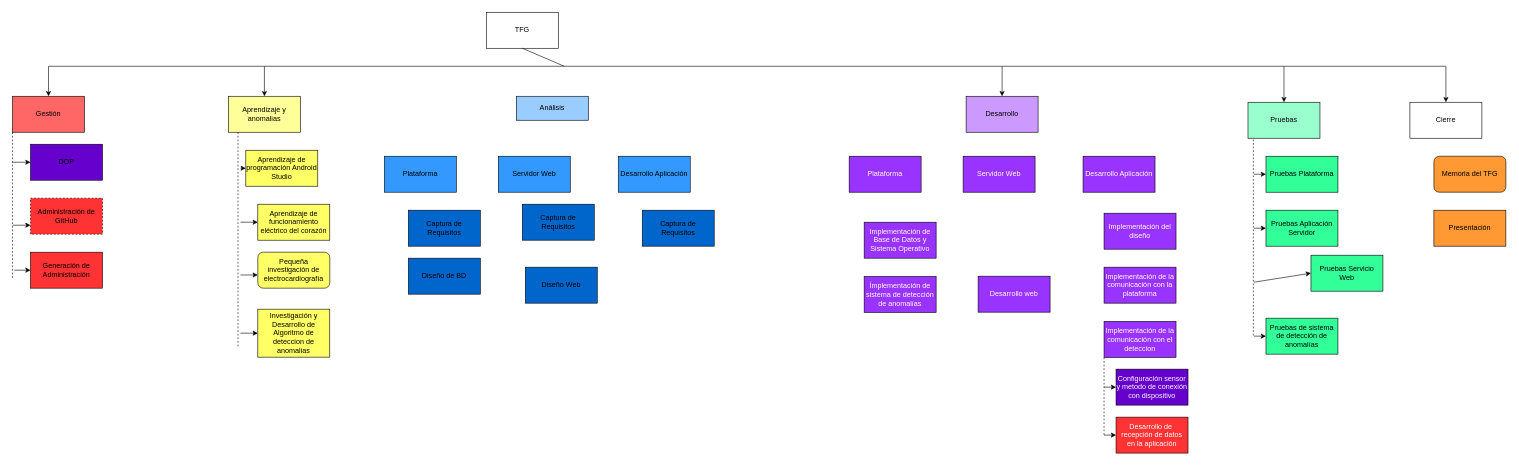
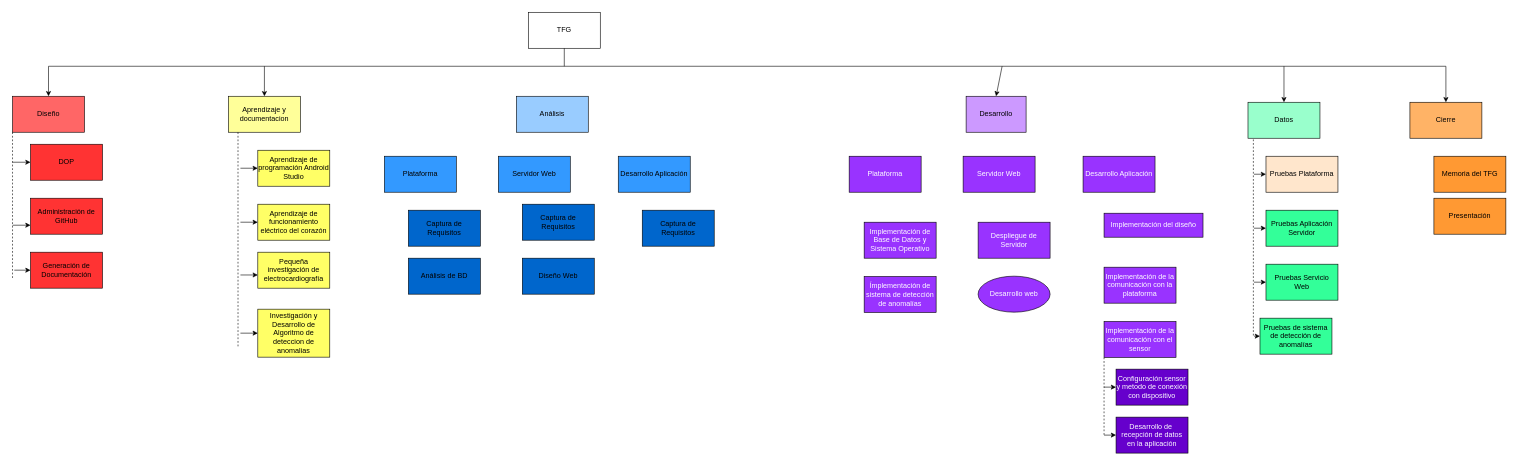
node "TFG": moved (522, 30) -> (564, 30)
node "Análisis": size 72x24 -> 72x36
node "Gestión": label "Gestión" -> "Diseño"
node "Aprendizaje y anomalias": label "Aprendizaje y anomalias" -> "Aprendizaje y documentacion"
node "Desarrollo": size 72x36 -> 60x36
node "Pruebas": label "Pruebas" -> "Datos"
node "Cierre": fillcolor #ffffff -> #ffb366
node "DOP": fillcolor #6600cc -> #ff3333
node "Aprendizaje de programación Android Studio": moved (282, 168) -> (294, 168)
node "Pruebas Plataforma": fillcolor #33ff99 -> #ffe6cc
node "Memoria del TFG": shape rounded rectangle -> rectangle
node "Administración de GitHub": style dashed -> solid
node "Presentación": moved (1470, 228) -> (1470, 216)
node "Implementación del diseño": size 72x36 -> 99x24
node "Despliegue de Servidor": added
node "Generación de Administración": label "Generación de Administración" -> "Generación de Documentación"
node "Pequeña investigación de electrocardiografía": shape rounded rectangle -> rectangle
node "Pruebas Servicio Web": moved (1347, 273) -> (1302, 282)
node "Diseño de BD": label "Diseño de BD" -> "Análisis de BD"
node "Diseño Web": moved (561, 285) -> (558, 276)
node "Desarrollo web": shape rectangle -> ellipse
node "Pruebas de sistema de detección de anomalías": moved (1302, 336) -> (1296, 336)
node "Implementación de la comunicación con el deteccion": label "Implementación de la comunicación con el deteccion" -> "Implementación de la comunicación con el sensor"
node "Desarrollo de recepción de datos en la aplicación": fillcolor #ff3333 -> #6600cc
